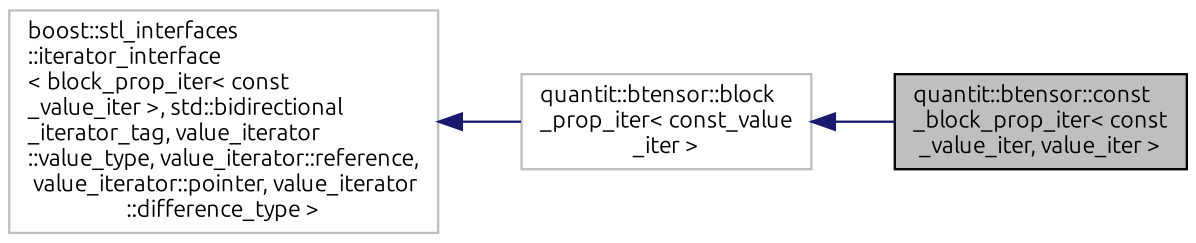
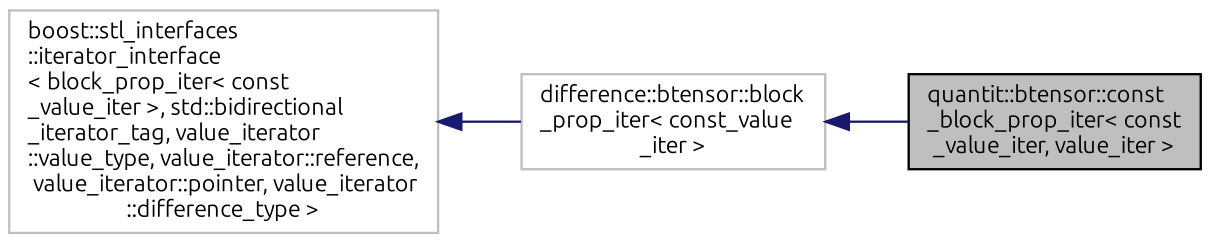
node "quantit::btensor::block _prop_iter< const_value _iter >": label "quantit::btensor::block _prop_iter< const_value _iter >" -> "difference::btensor::block _prop_iter< const_value _iter >"
